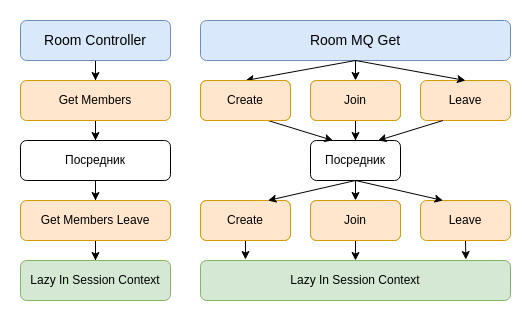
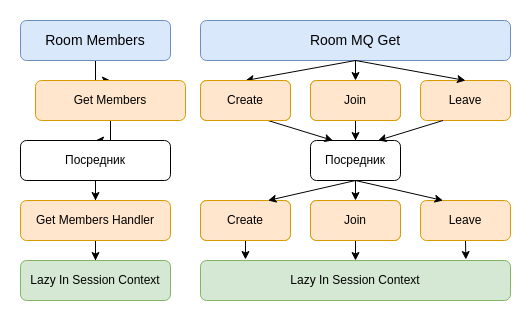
node "Room Controller": label "Room Controller" -> "Room Members"
node "Get Members": moved (96, 101) -> (111, 101)
node "Get Members Leave": label "Get Members Leave" -> "Get Members Handler"
